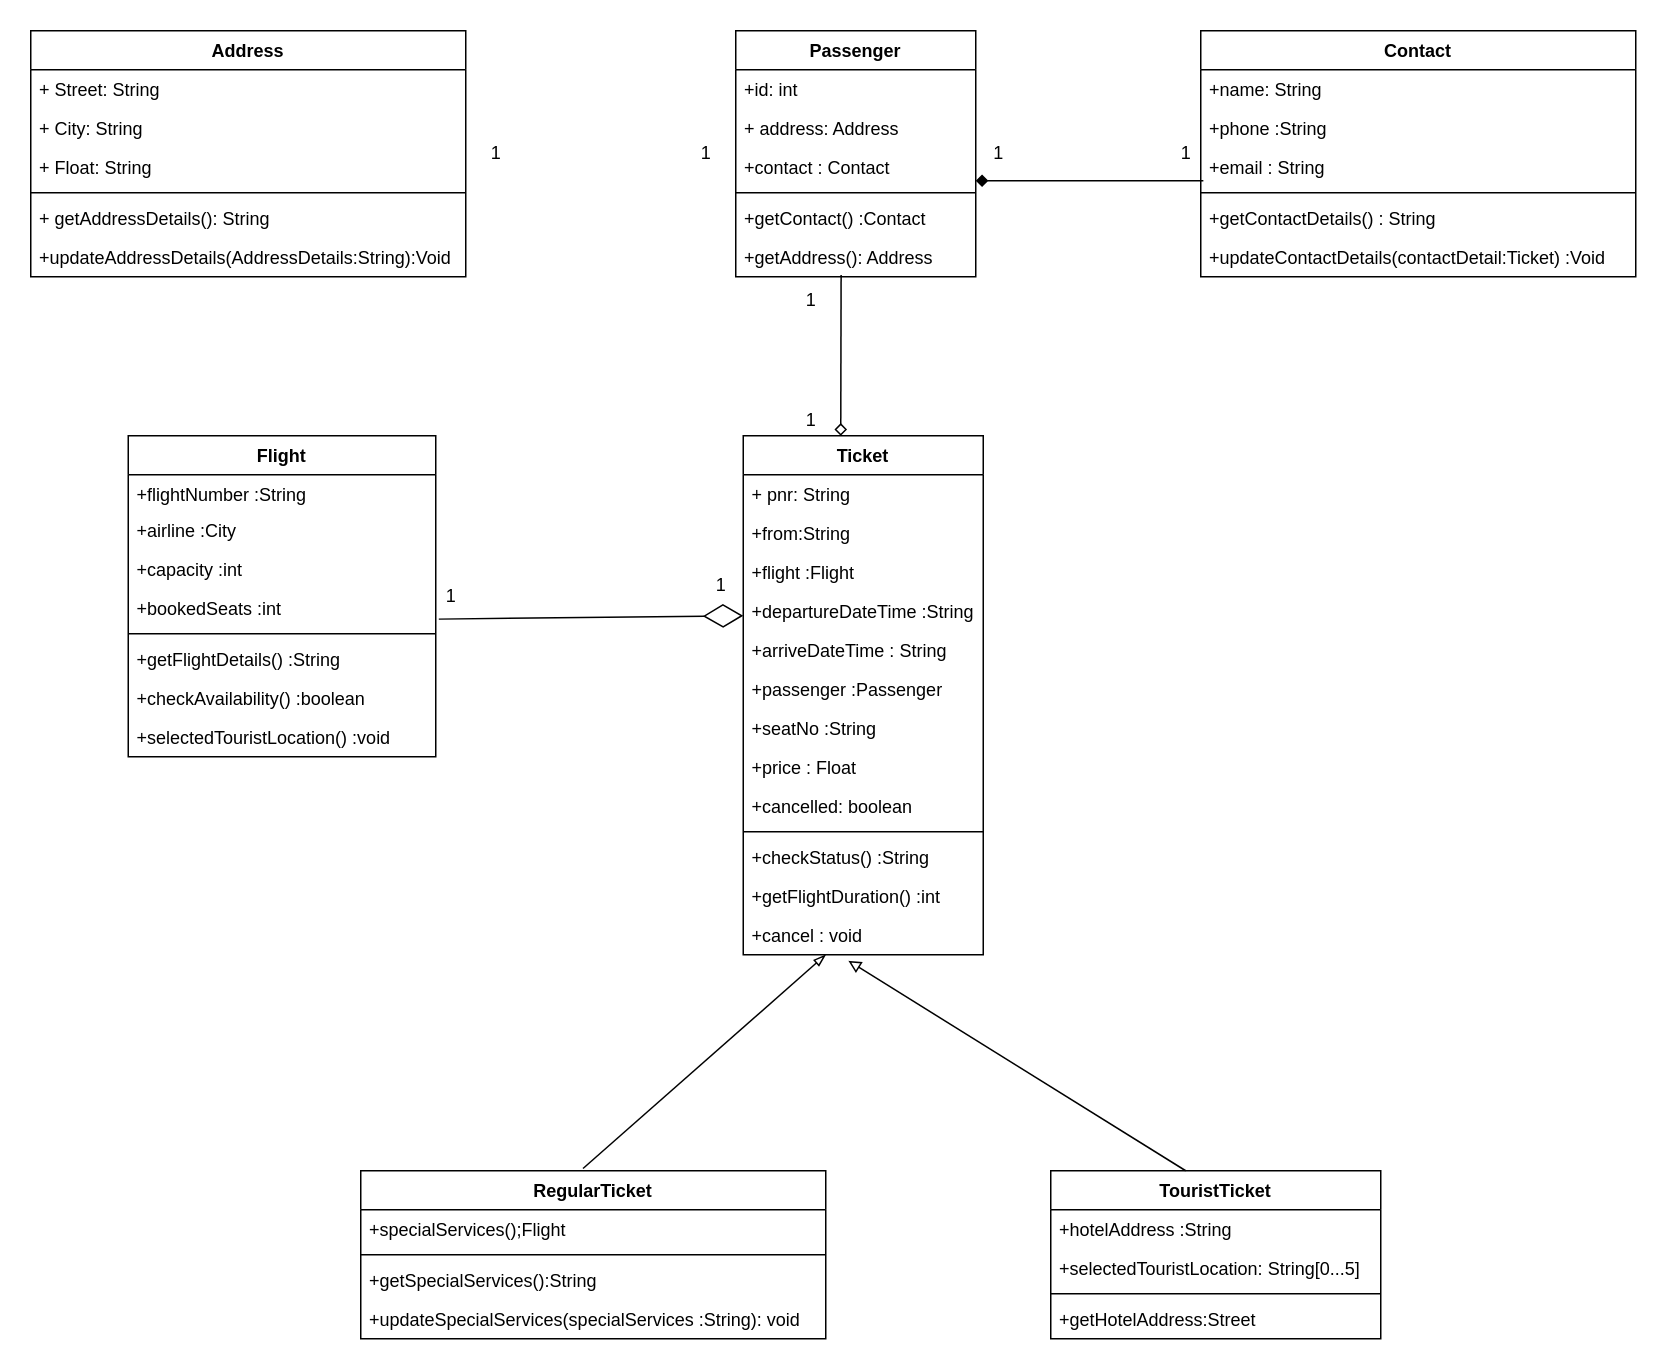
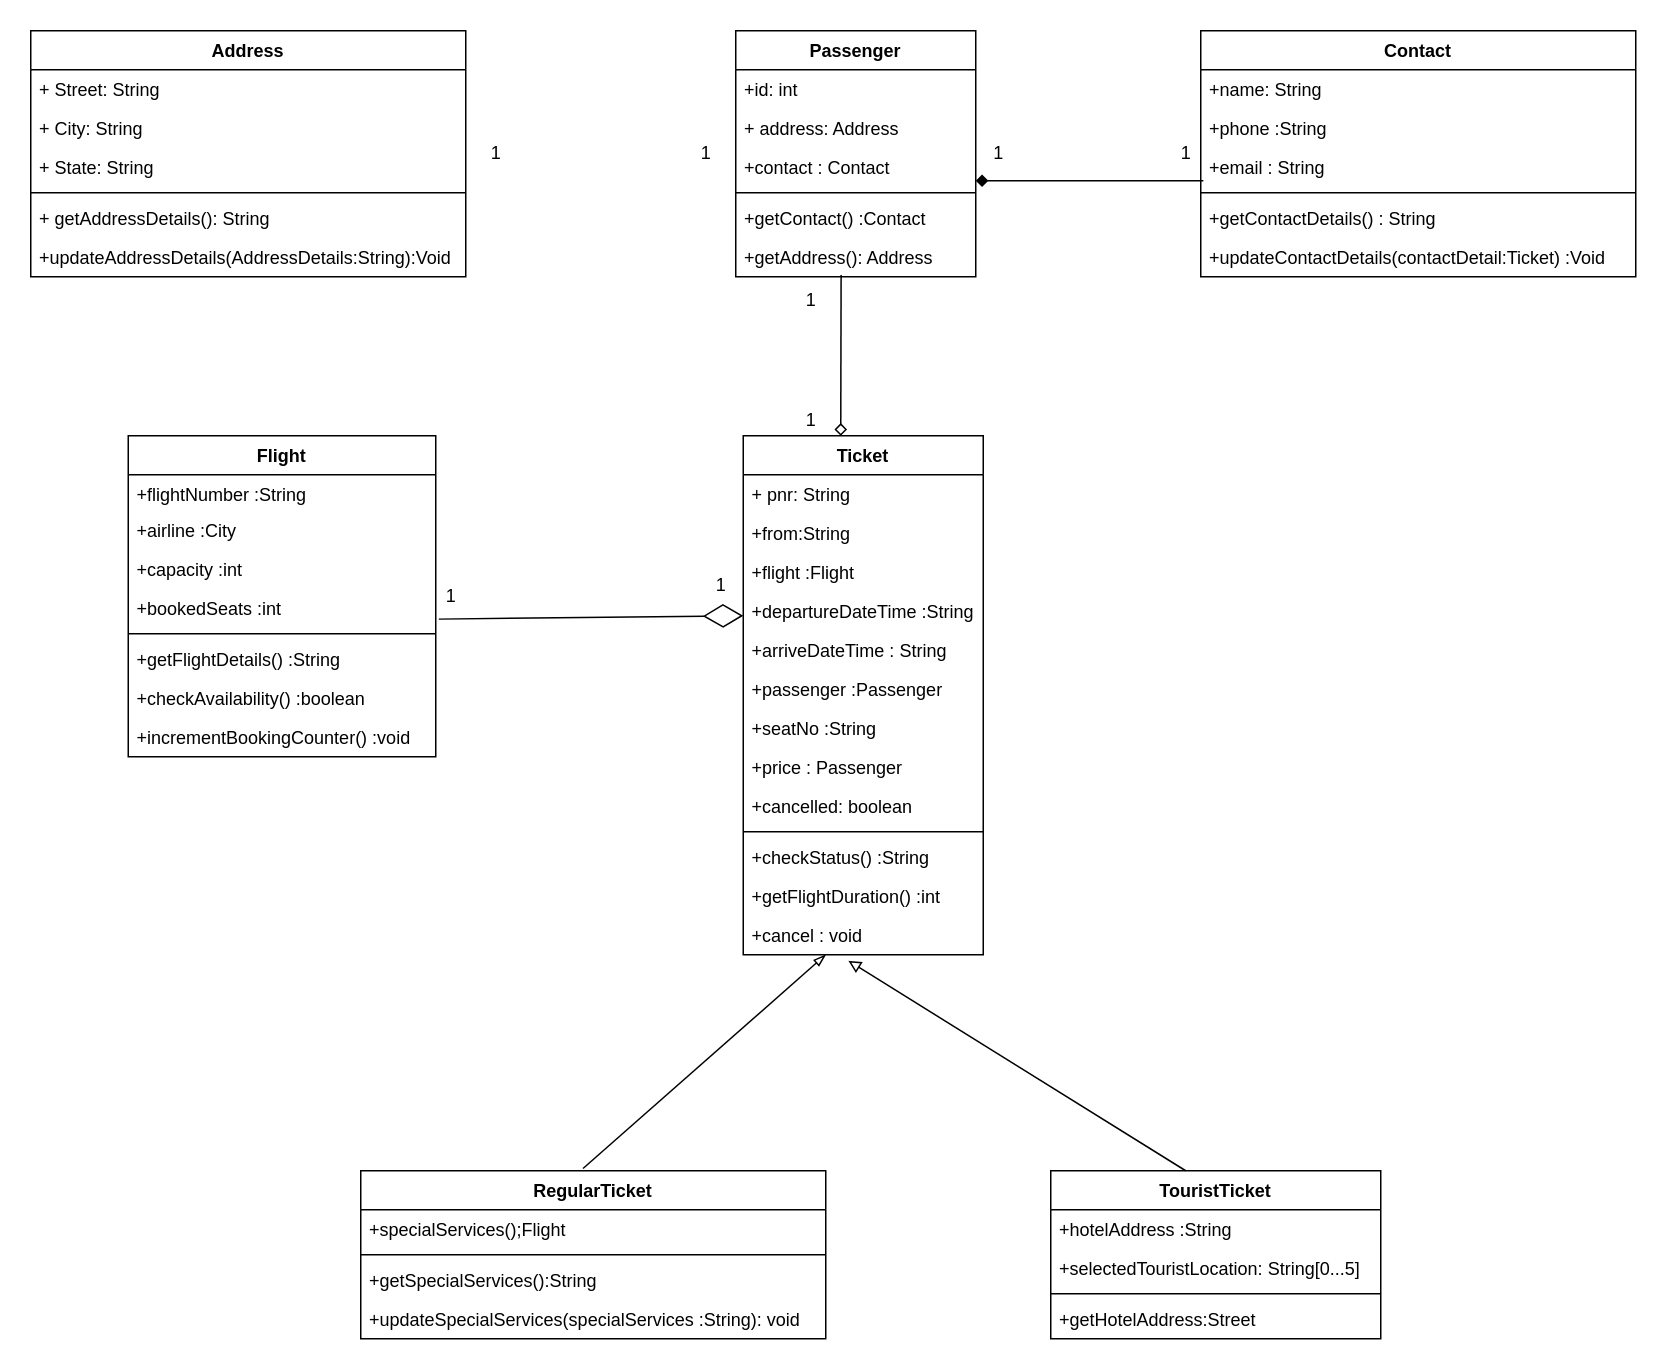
node "+ Float: String": label "+ Float: String" -> "+ State: String"
node "+selectedTouristLocation() :void": label "+selectedTouristLocation() :void" -> "+incrementBookingCounter() :void"
node "+price : Float": label "+price : Float" -> "+price : Passenger"
